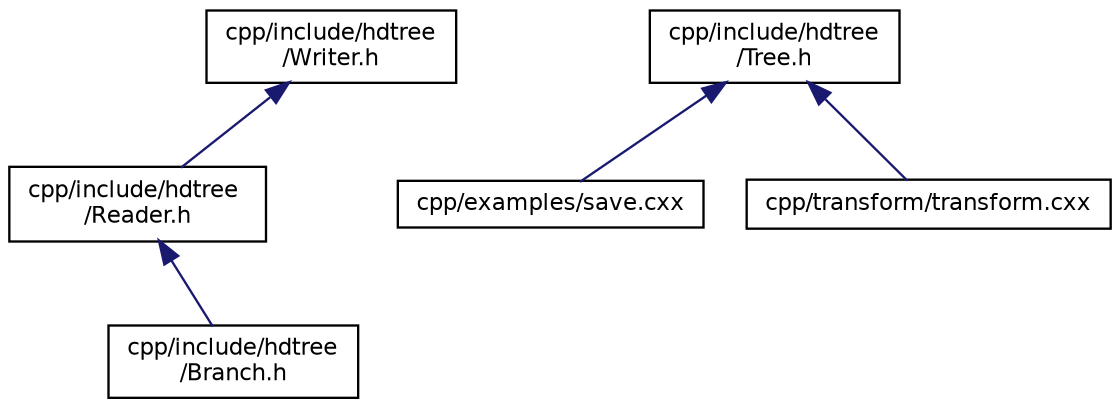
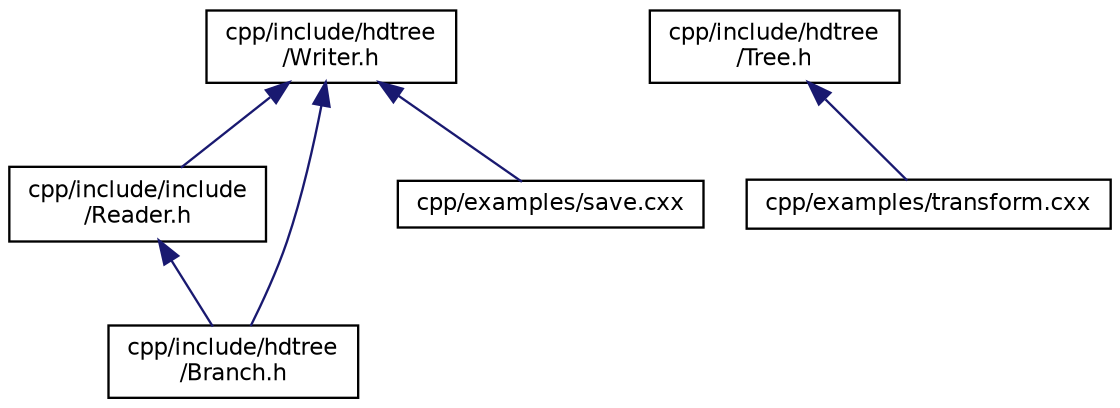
edge "cpp/examples/save.cxx" -> "cpp/include/hdtree /Tree.h": now "cpp/examples/save.cxx" -> "cpp/include/hdtree /Writer.h"
node "cpp/include/hdtree /Reader.h": label "cpp/include/hdtree /Reader.h" -> "cpp/include/include /Reader.h"
node "cpp/transform/transform.cxx": label "cpp/transform/transform.cxx" -> "cpp/examples/transform.cxx"
edge "cpp/include/hdtree /Branch.h" -> "cpp/include/hdtree /Writer.h": added
